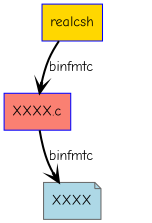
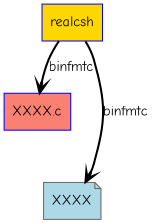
edge "XXXX.c" -> "XXXX": now "realcsh" -> "XXXX"
